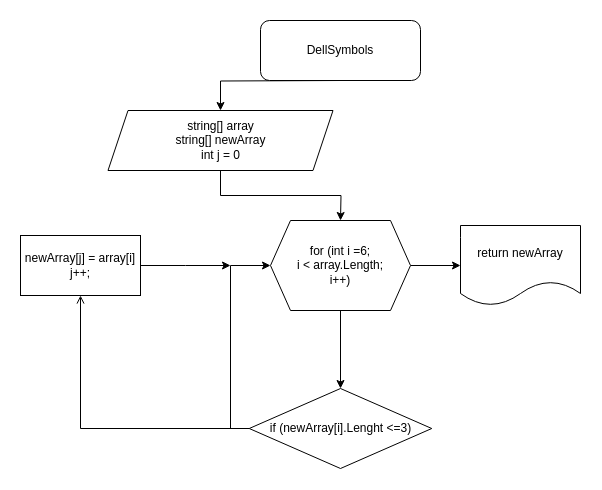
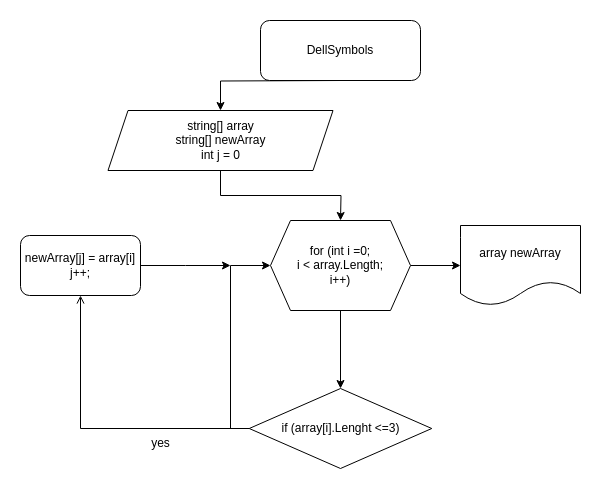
node "return newArray": label "return newArray" -> "array newArray"
node "newArray[j] = array[i] j++;": shape rectangle -> rounded rectangle
node "for (int i =6;i < array.Length;i++)": label "for (int i =6;i < array.Length;i++)" -> "for (int i =0;i < array.Length;i++)"
node "if (newArray[i].Lenght <=3)": label "if (newArray[i].Lenght <=3)" -> "if (array[i].Lenght <=3)"
node "yes": added
